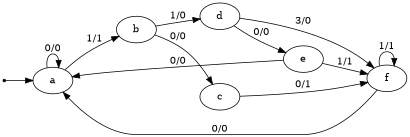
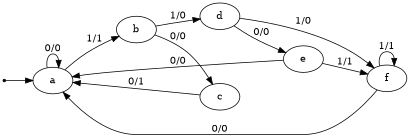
edge "d" -> "f": label "3/0" -> "1/0"
edge "c" -> "f": now "c" -> "a"
